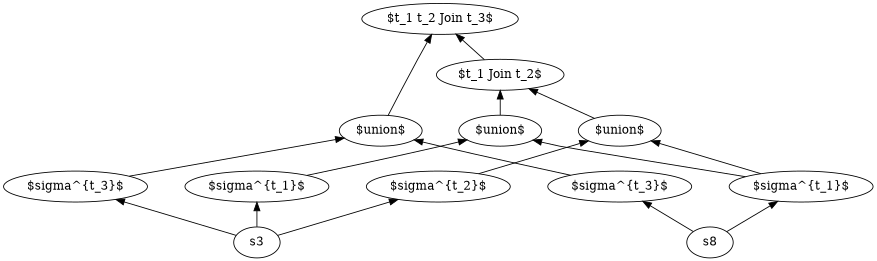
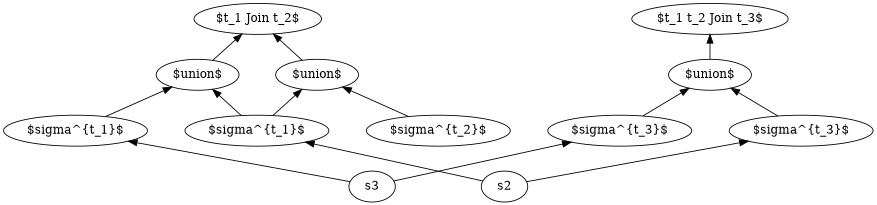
edge "$t_1 Join t_2$" -> "$t_1 t_2 Join t_3$": removed
edge "s3" -> "$sigma^{t_2}$": removed
node "s8": label "s8" -> "s2"
